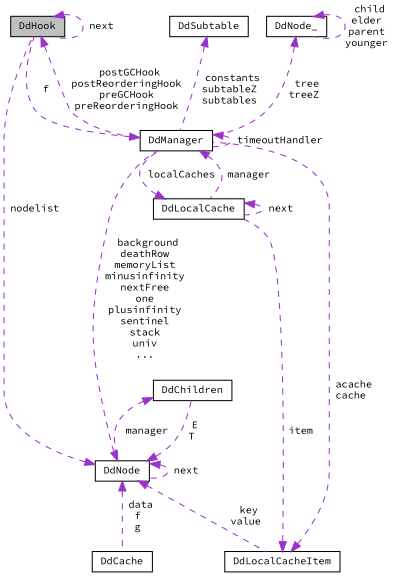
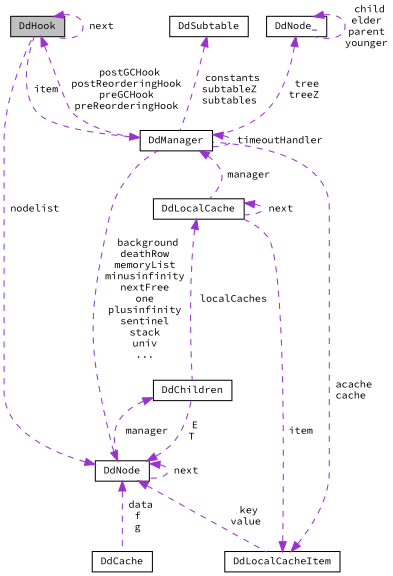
edge "DdHook" -> "DdManager": label " f" -> " item"
edge "DdManager" -> "DdLocalCache": now "DdChildren" -> "DdLocalCache"
